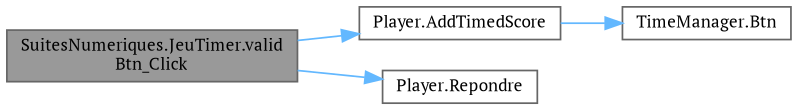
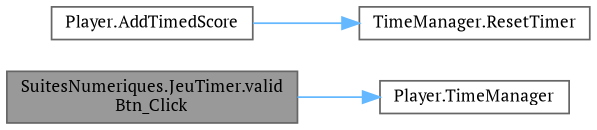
node "TimeManager.Btn": label "TimeManager.Btn" -> "TimeManager.ResetTimer"
edge "SuitesNumeriques.JeuTimer.valid Btn_Click" -> "Player.AddTimedScore": removed
node "Player.Repondre": label "Player.Repondre" -> "Player.TimeManager"
